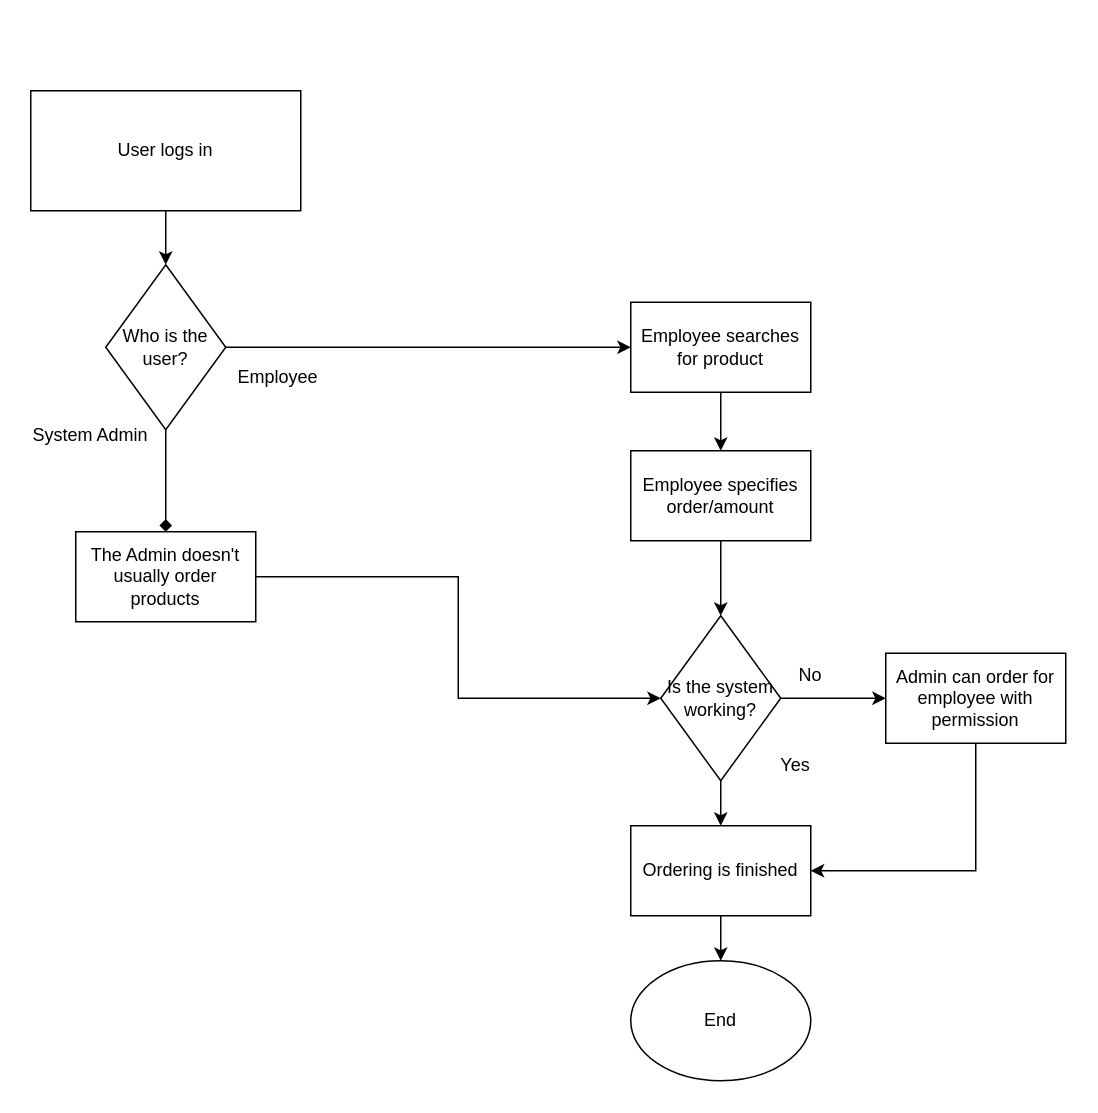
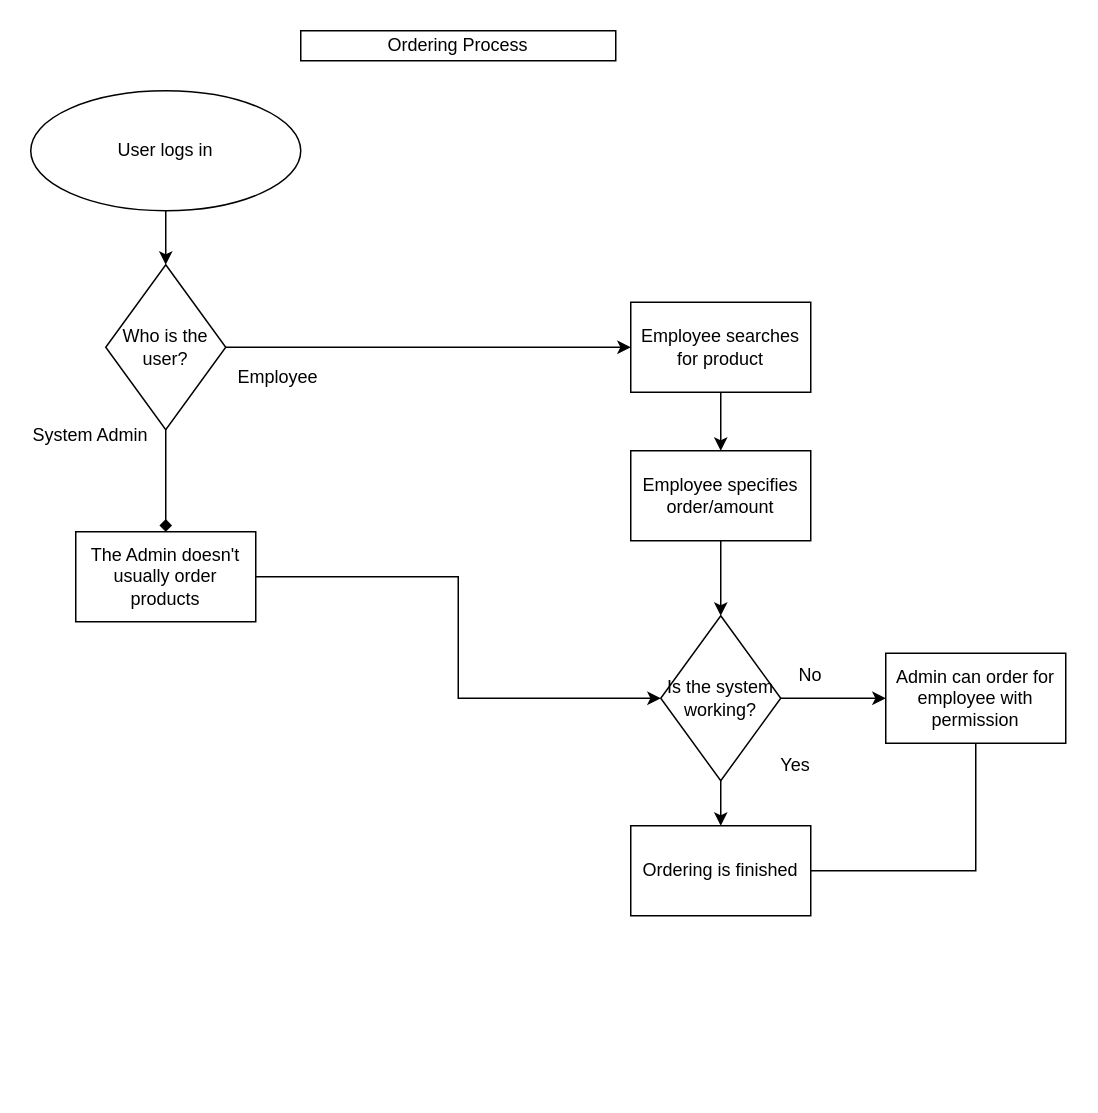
node "Ordering Process": added
node "User logs in": shape rectangle -> ellipse
edge "Admin can order for employee with permission" -> "Ordering is finished": arrowhead classic -> none
edge "Ordering is finished" -> "End": removed
node "End": removed
